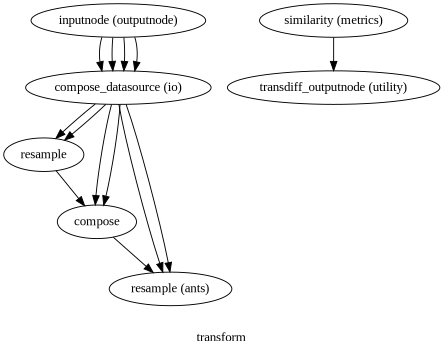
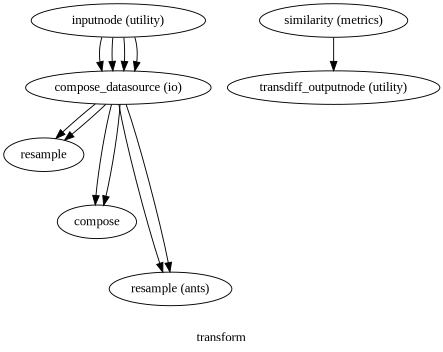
node "inputnode (outputnode)": label "inputnode (outputnode)" -> "inputnode (utility)"
edge "resample" -> "compose": removed
edge "compose" -> "resample (ants)": removed
